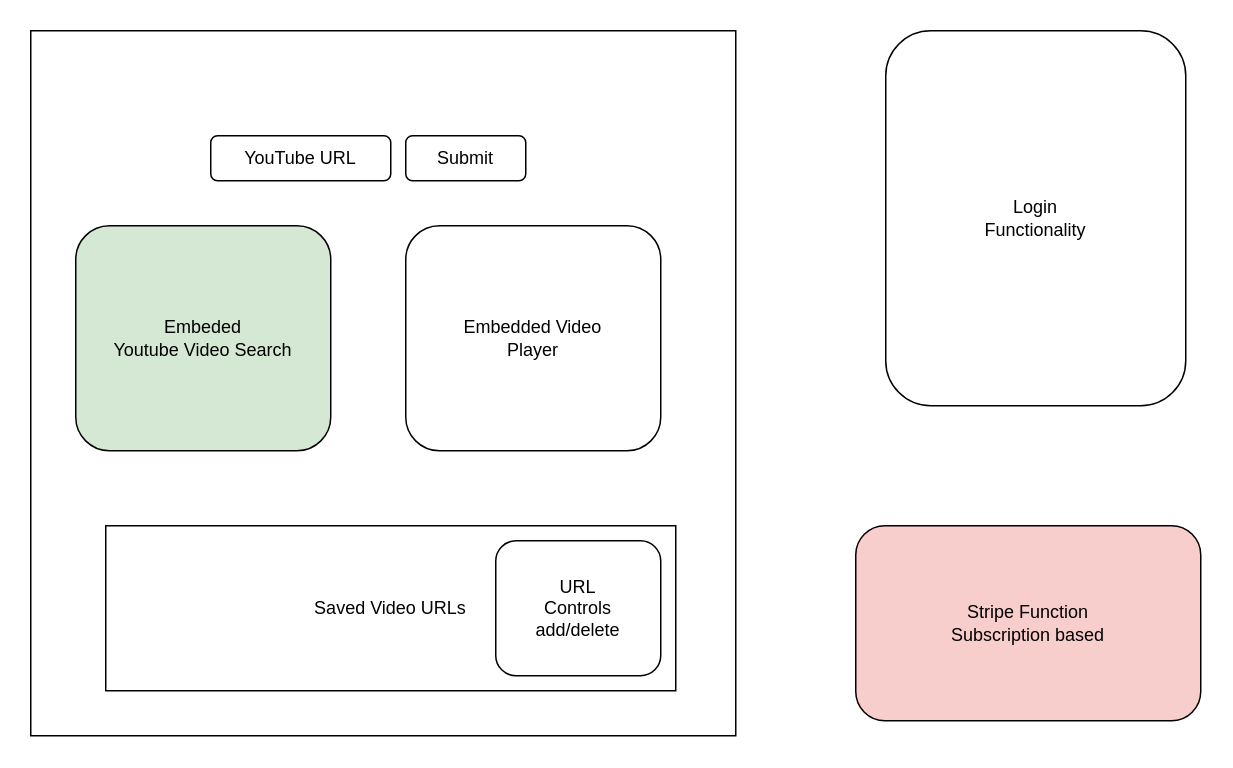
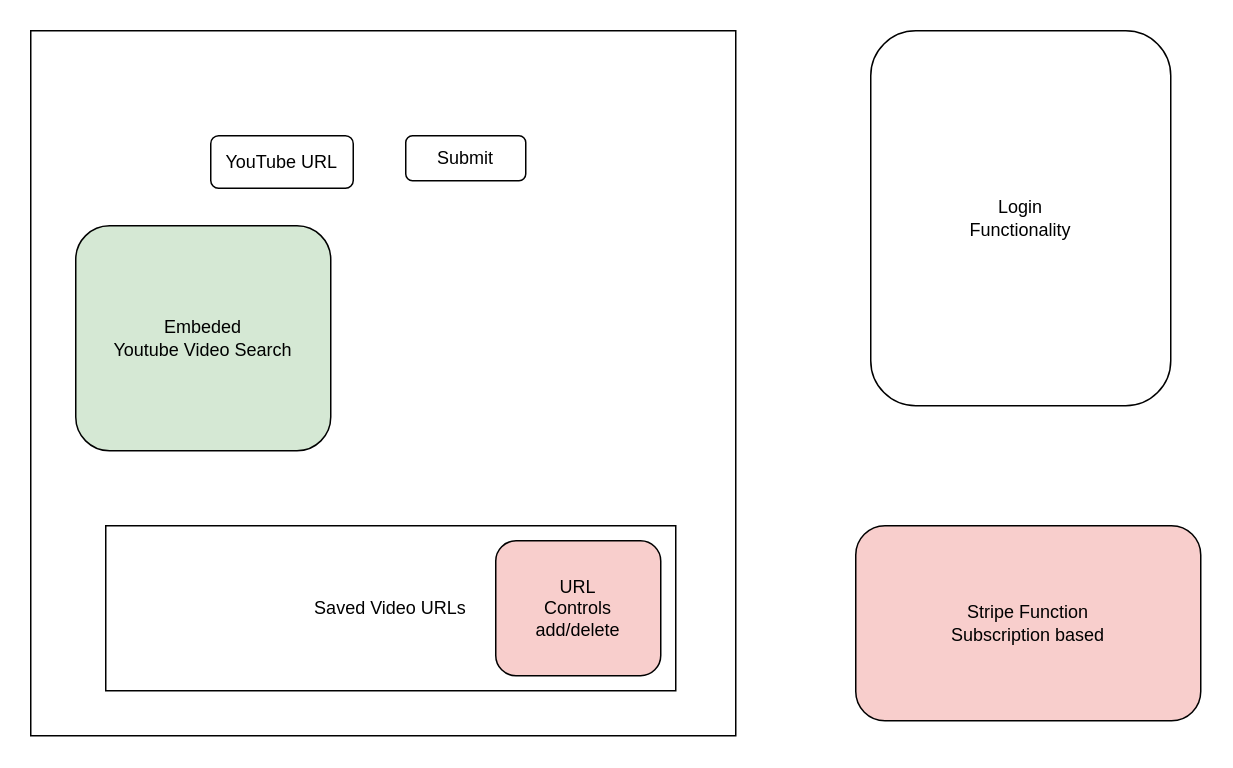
node "YouTube URL": size 180x45 -> 143x53
node "Login Functionality": moved (1036, 218) -> (1021, 218)
node "Embedded Video Player": removed
node "URL Controls add/delete": fillcolor #ffffff -> #f8cecc
